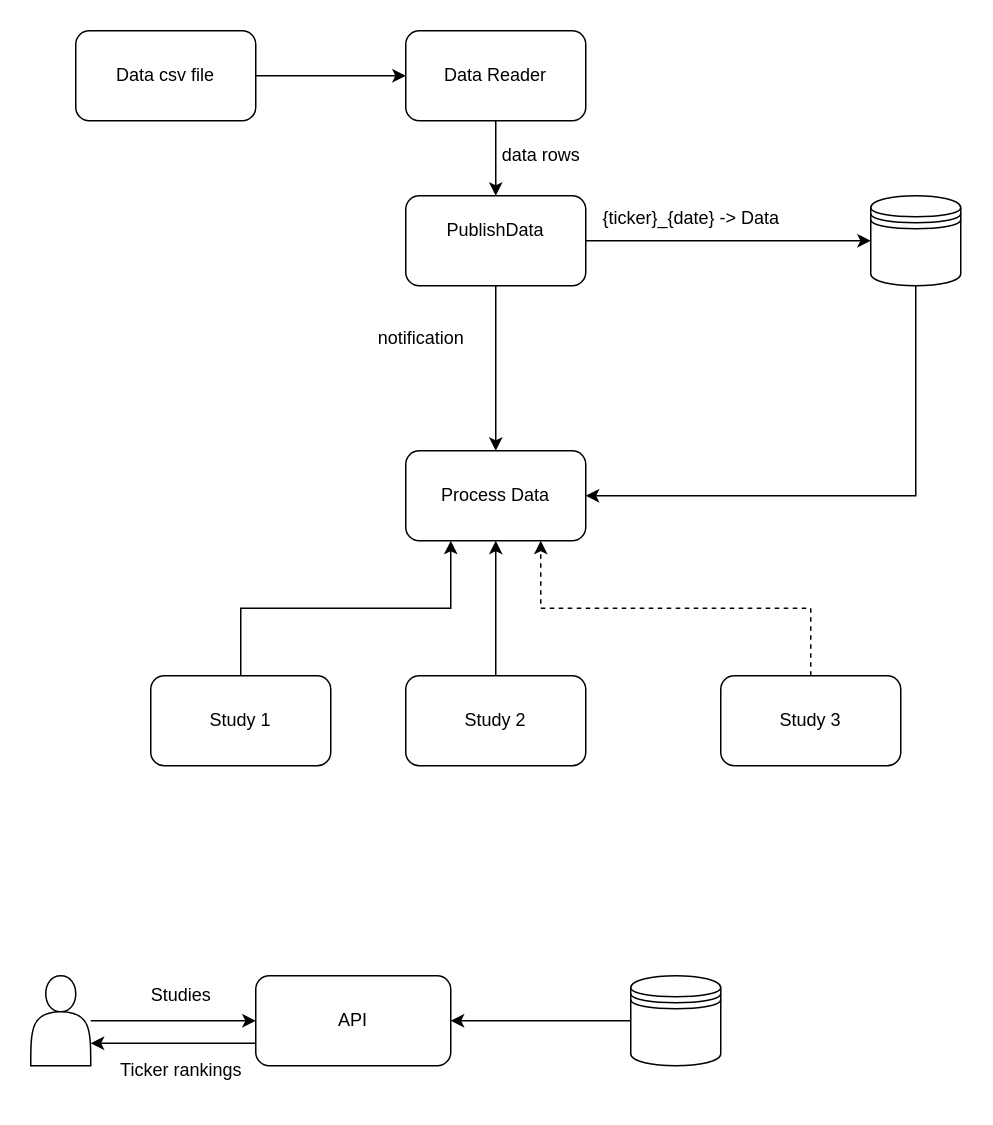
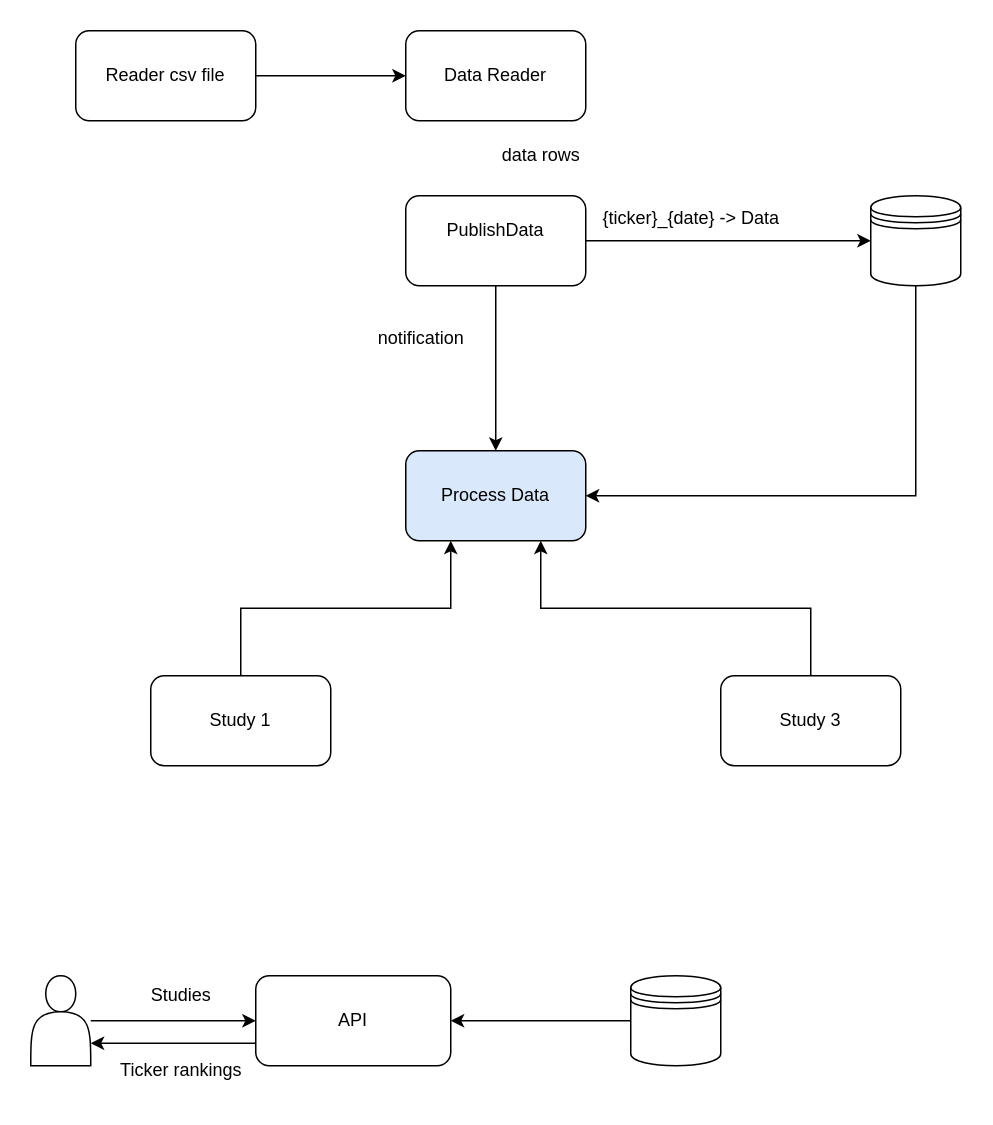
node "Data csv file": label "Data csv file" -> "Reader csv file"
edge "Data Reader" -> "PublishData": removed
node "Process Data": fillcolor #ffffff -> #dae8fc
edge "Study 3" -> "Process Data": style dashed -> solid
edge "Study 2" -> "Process Data": removed
node "Study 2": removed
